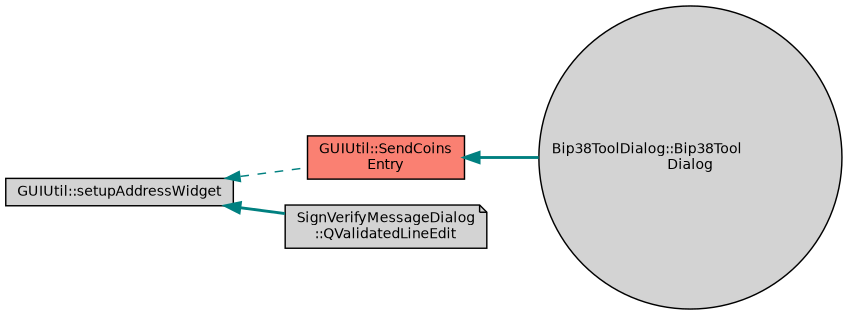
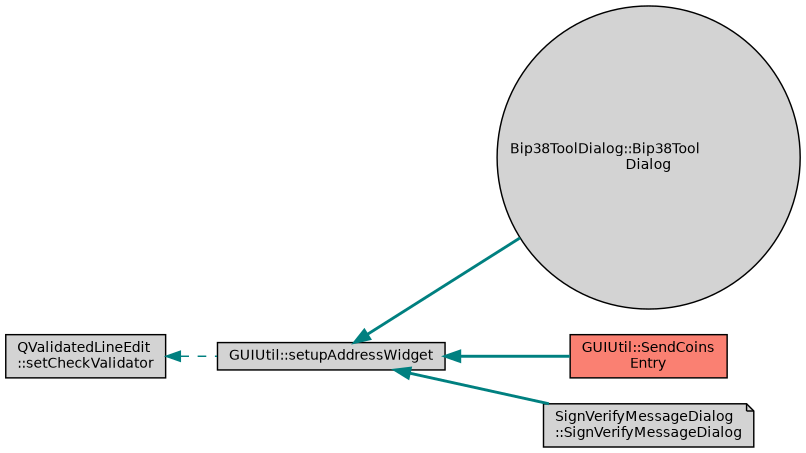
edge "Bip38ToolDialog::Bip38Tool Dialog" -> "GUIUtil::SendCoins Entry": now "Bip38ToolDialog::Bip38Tool Dialog" -> "GUIUtil::setupAddressWidget"
edge "GUIUtil::SendCoins Entry" -> "GUIUtil::setupAddressWidget": style dashed -> bold
node "SignVerifyMessageDialog ::QValidatedLineEdit": label "SignVerifyMessageDialog ::QValidatedLineEdit" -> "SignVerifyMessageDialog ::SignVerifyMessageDialog"
node "QValidatedLineEdit ::setCheckValidator": added
